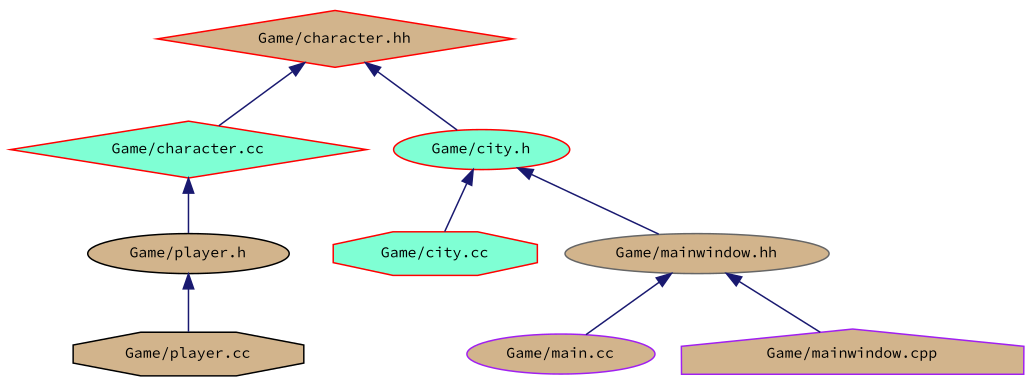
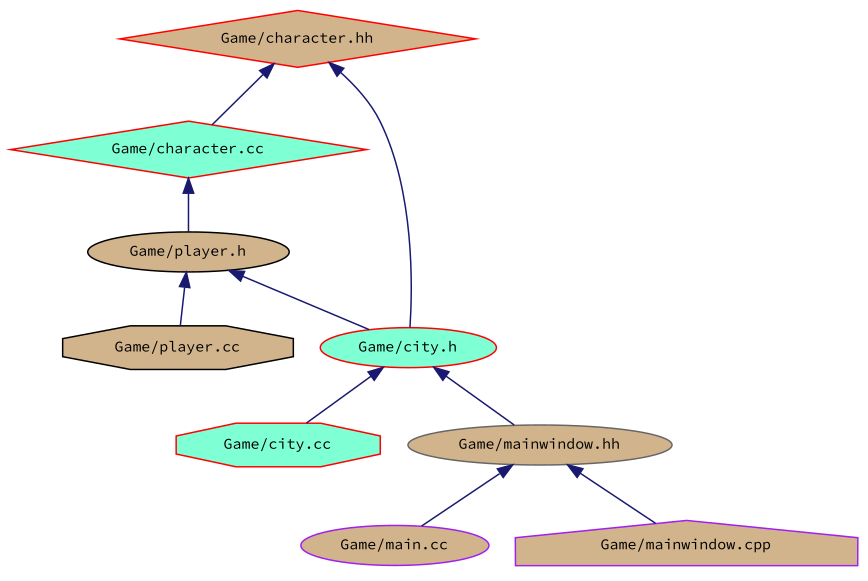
edge "Game/city.h" -> "Game/player.h": added
